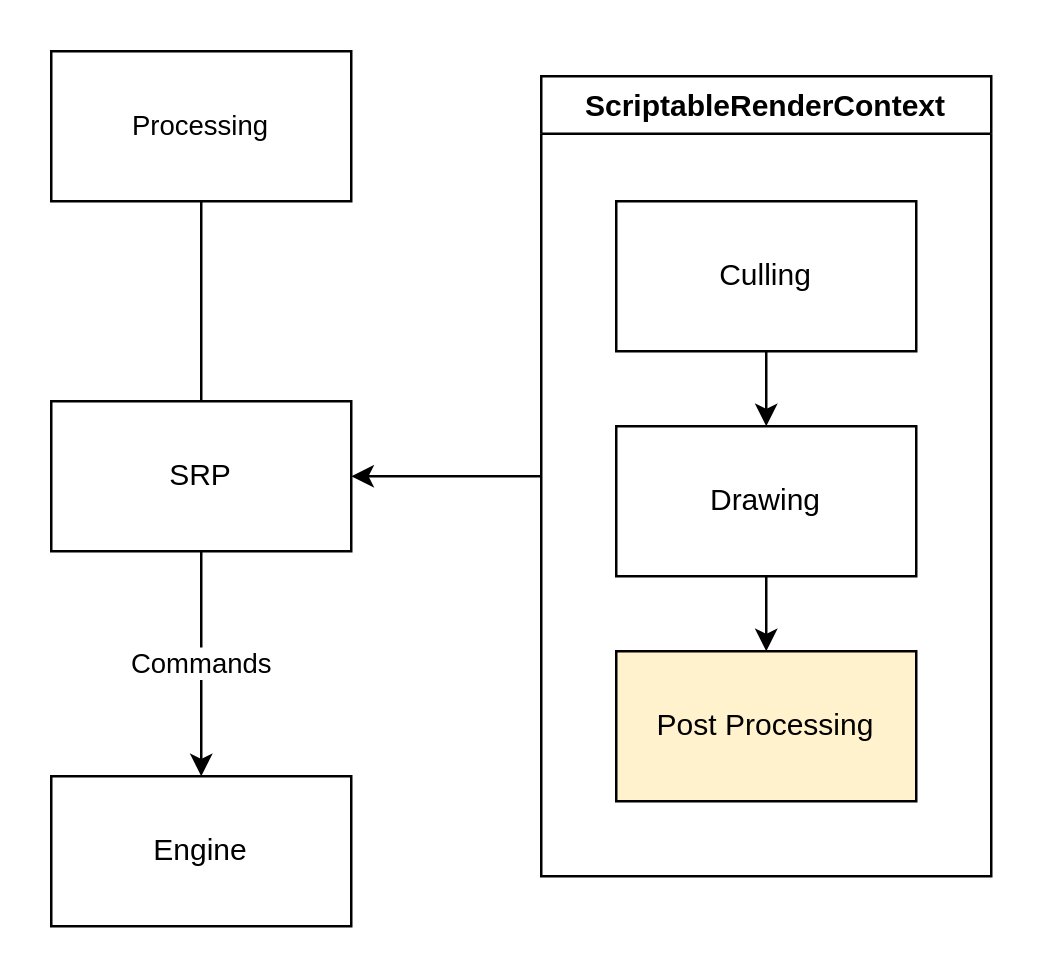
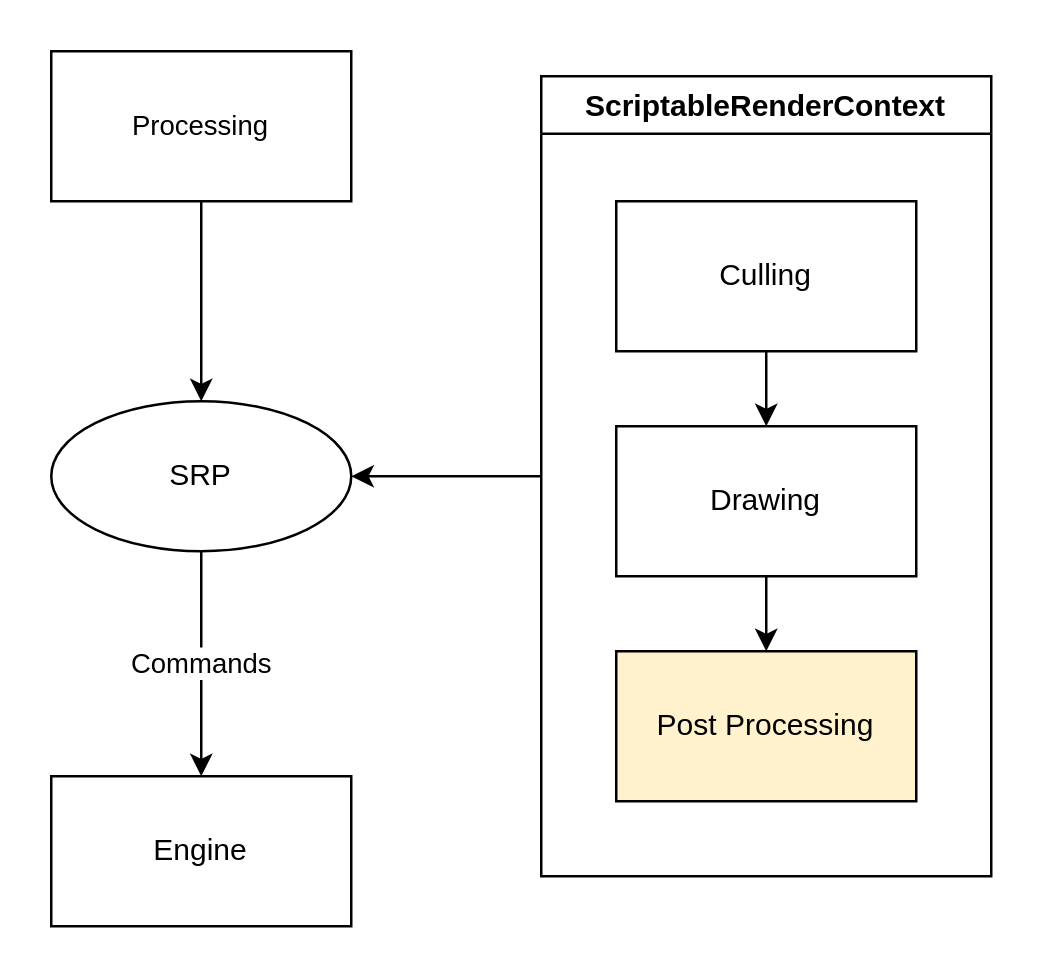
edge "Processing" -- "SRP": arrowhead none -> classic
node "SRP": shape rectangle -> ellipse
